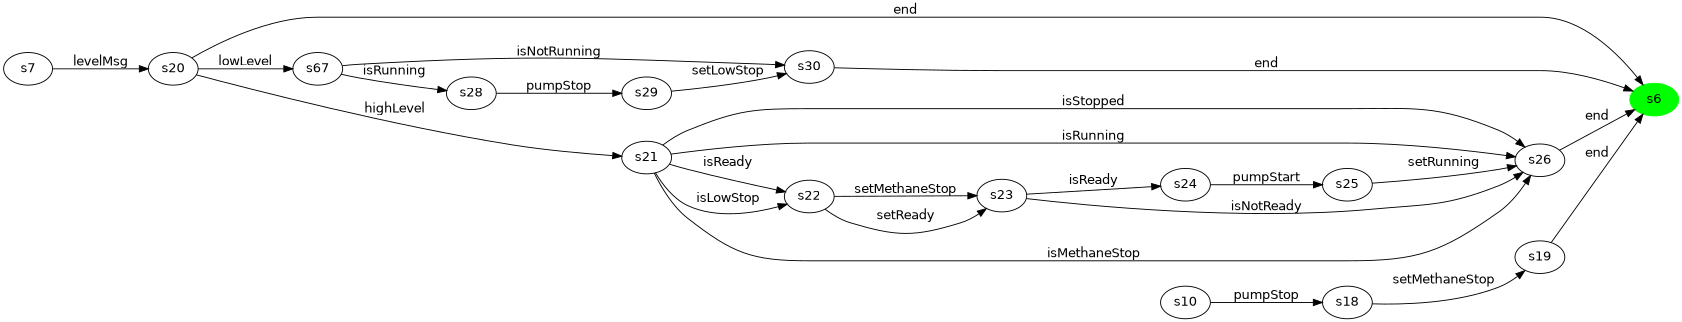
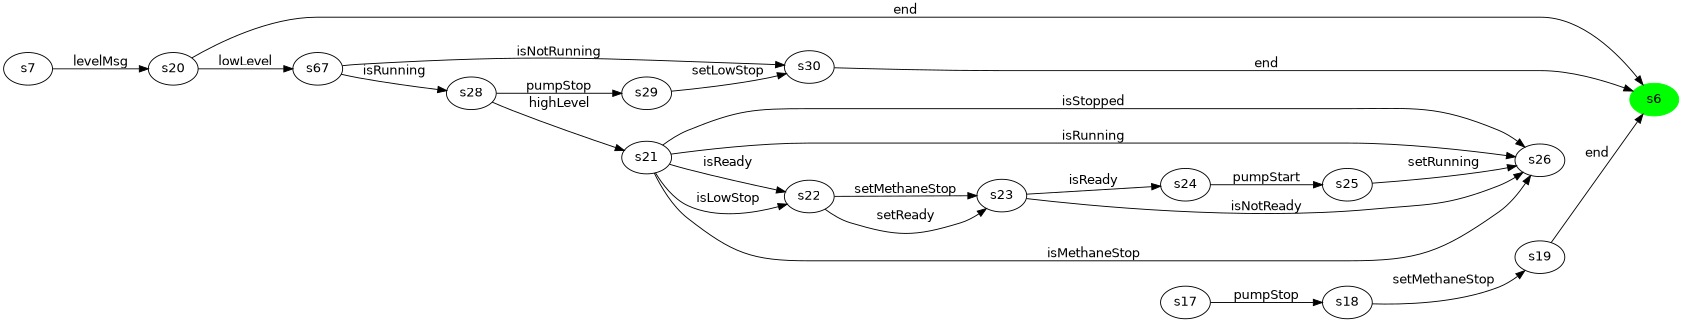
edge "s20" -> "s21": now "s28" -> "s21"
edge "s26" -> "s6": removed, label "end"
node "s10": label "s10" -> "s17"
